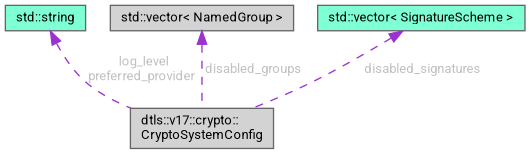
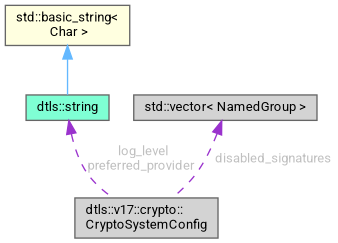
node "std::string": label "std::string" -> "dtls::string"
node "std::vector< SignatureScheme >": removed
node "std::basic_string< Char >": added
edge "dtls::v17::crypto:: CryptoSystemConfig" -> "std::vector< NamedGroup >": label " disabled_groups" -> " disabled_signatures"
